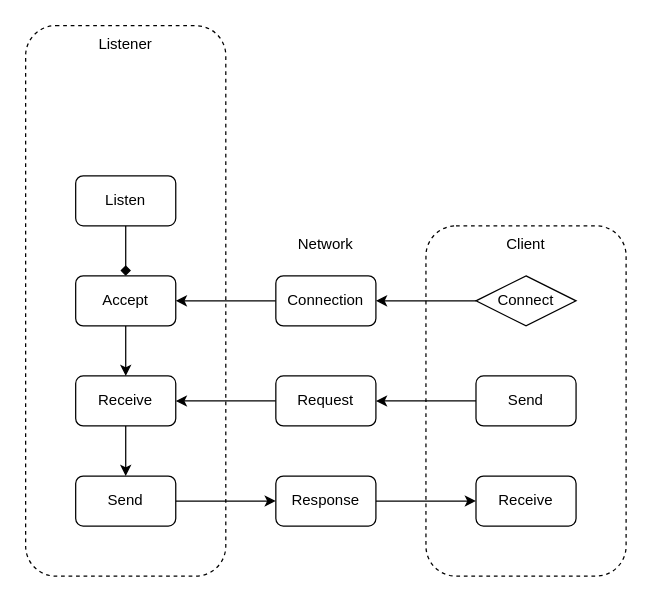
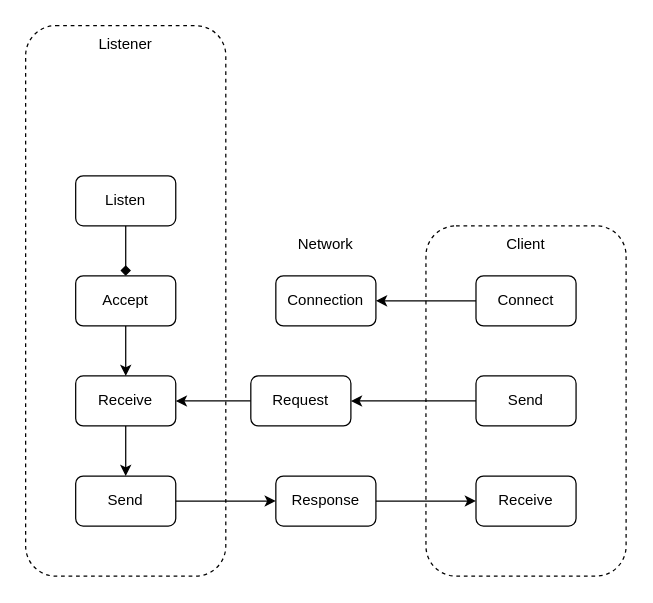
edge "Connection" -> "Accept": removed
node "Connect": shape diamond -> rounded rectangle
node "Request": moved (326, 401) -> (301, 401)
